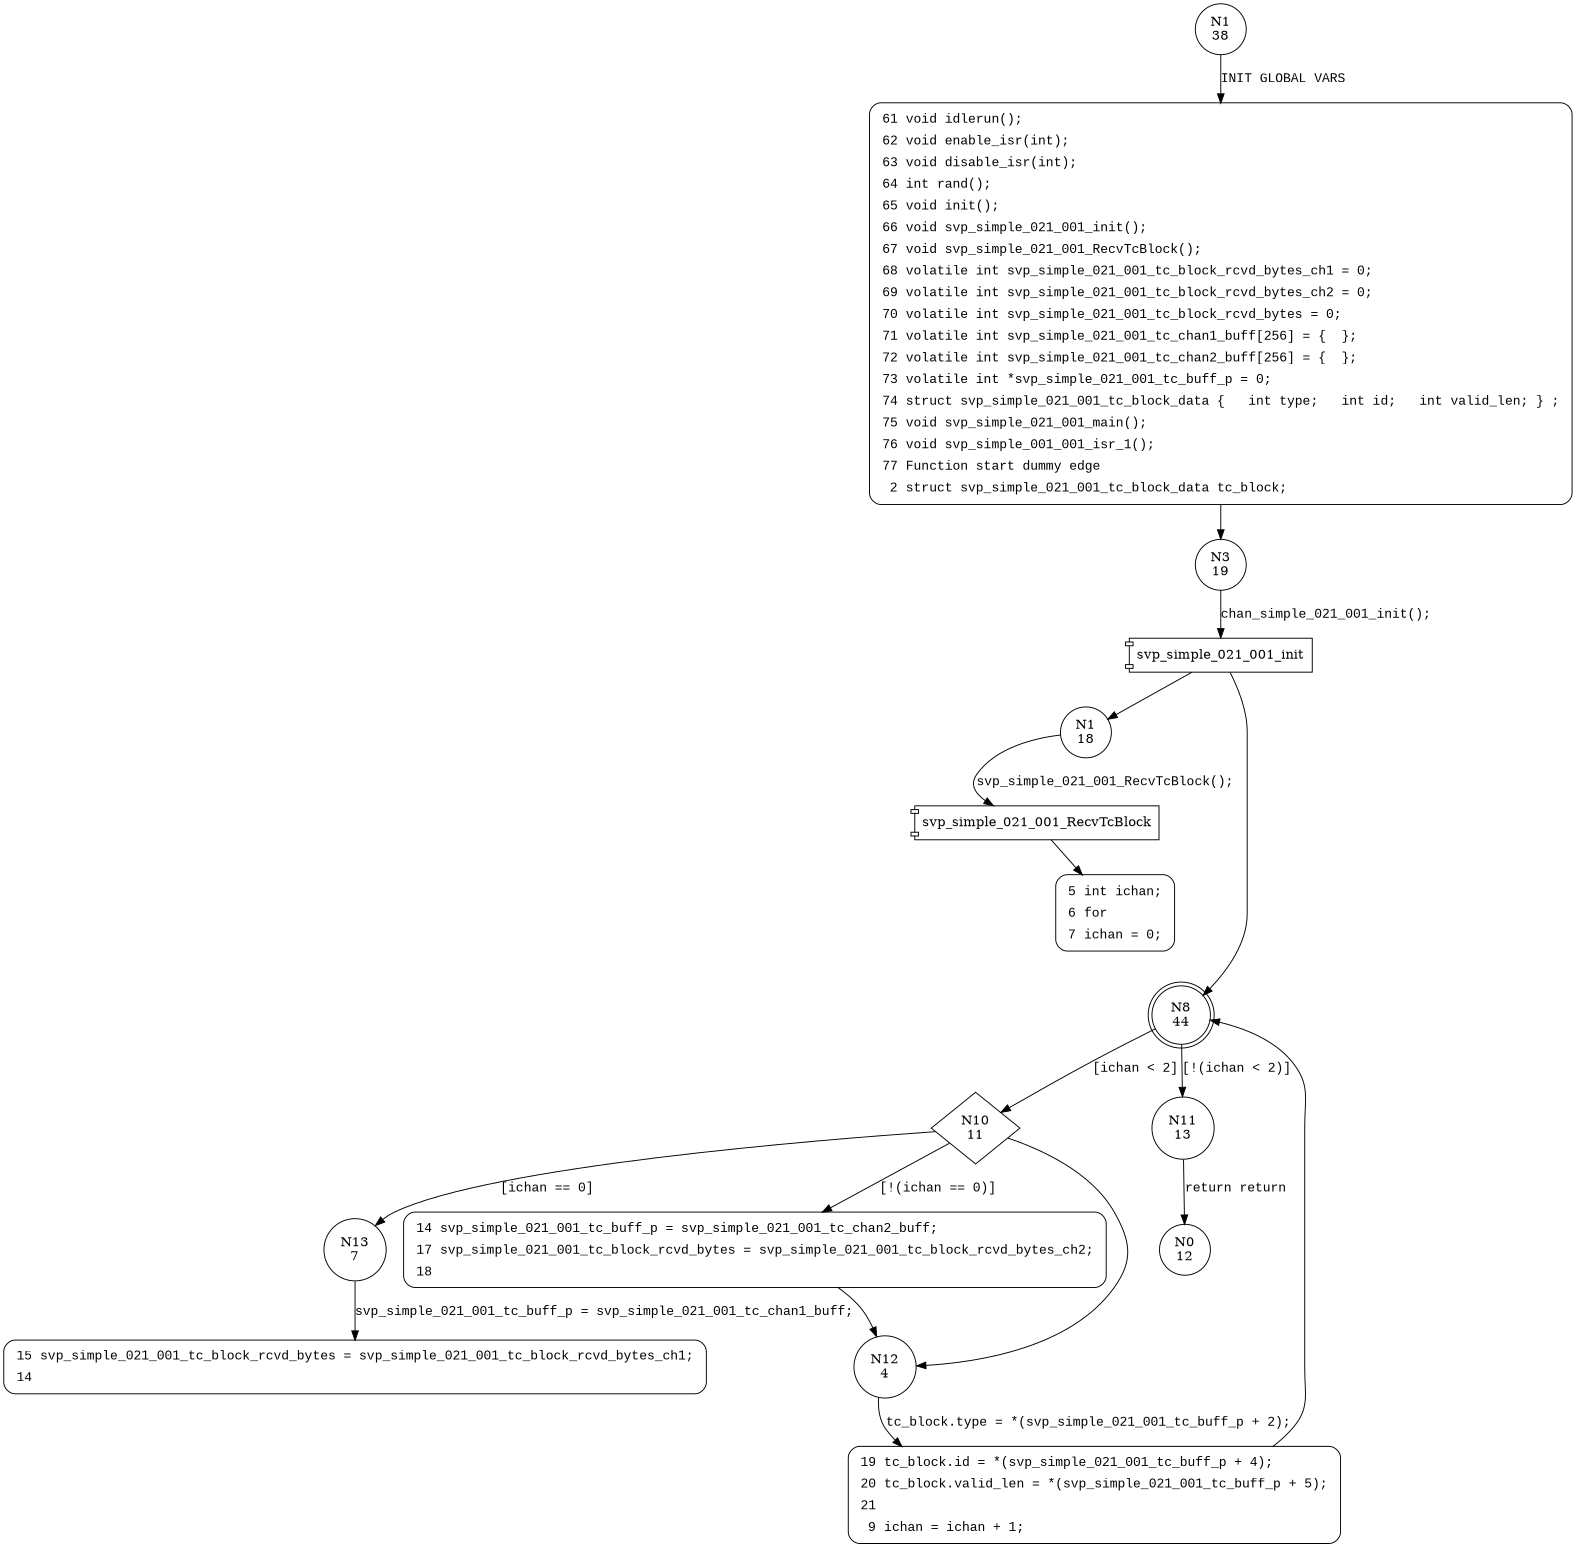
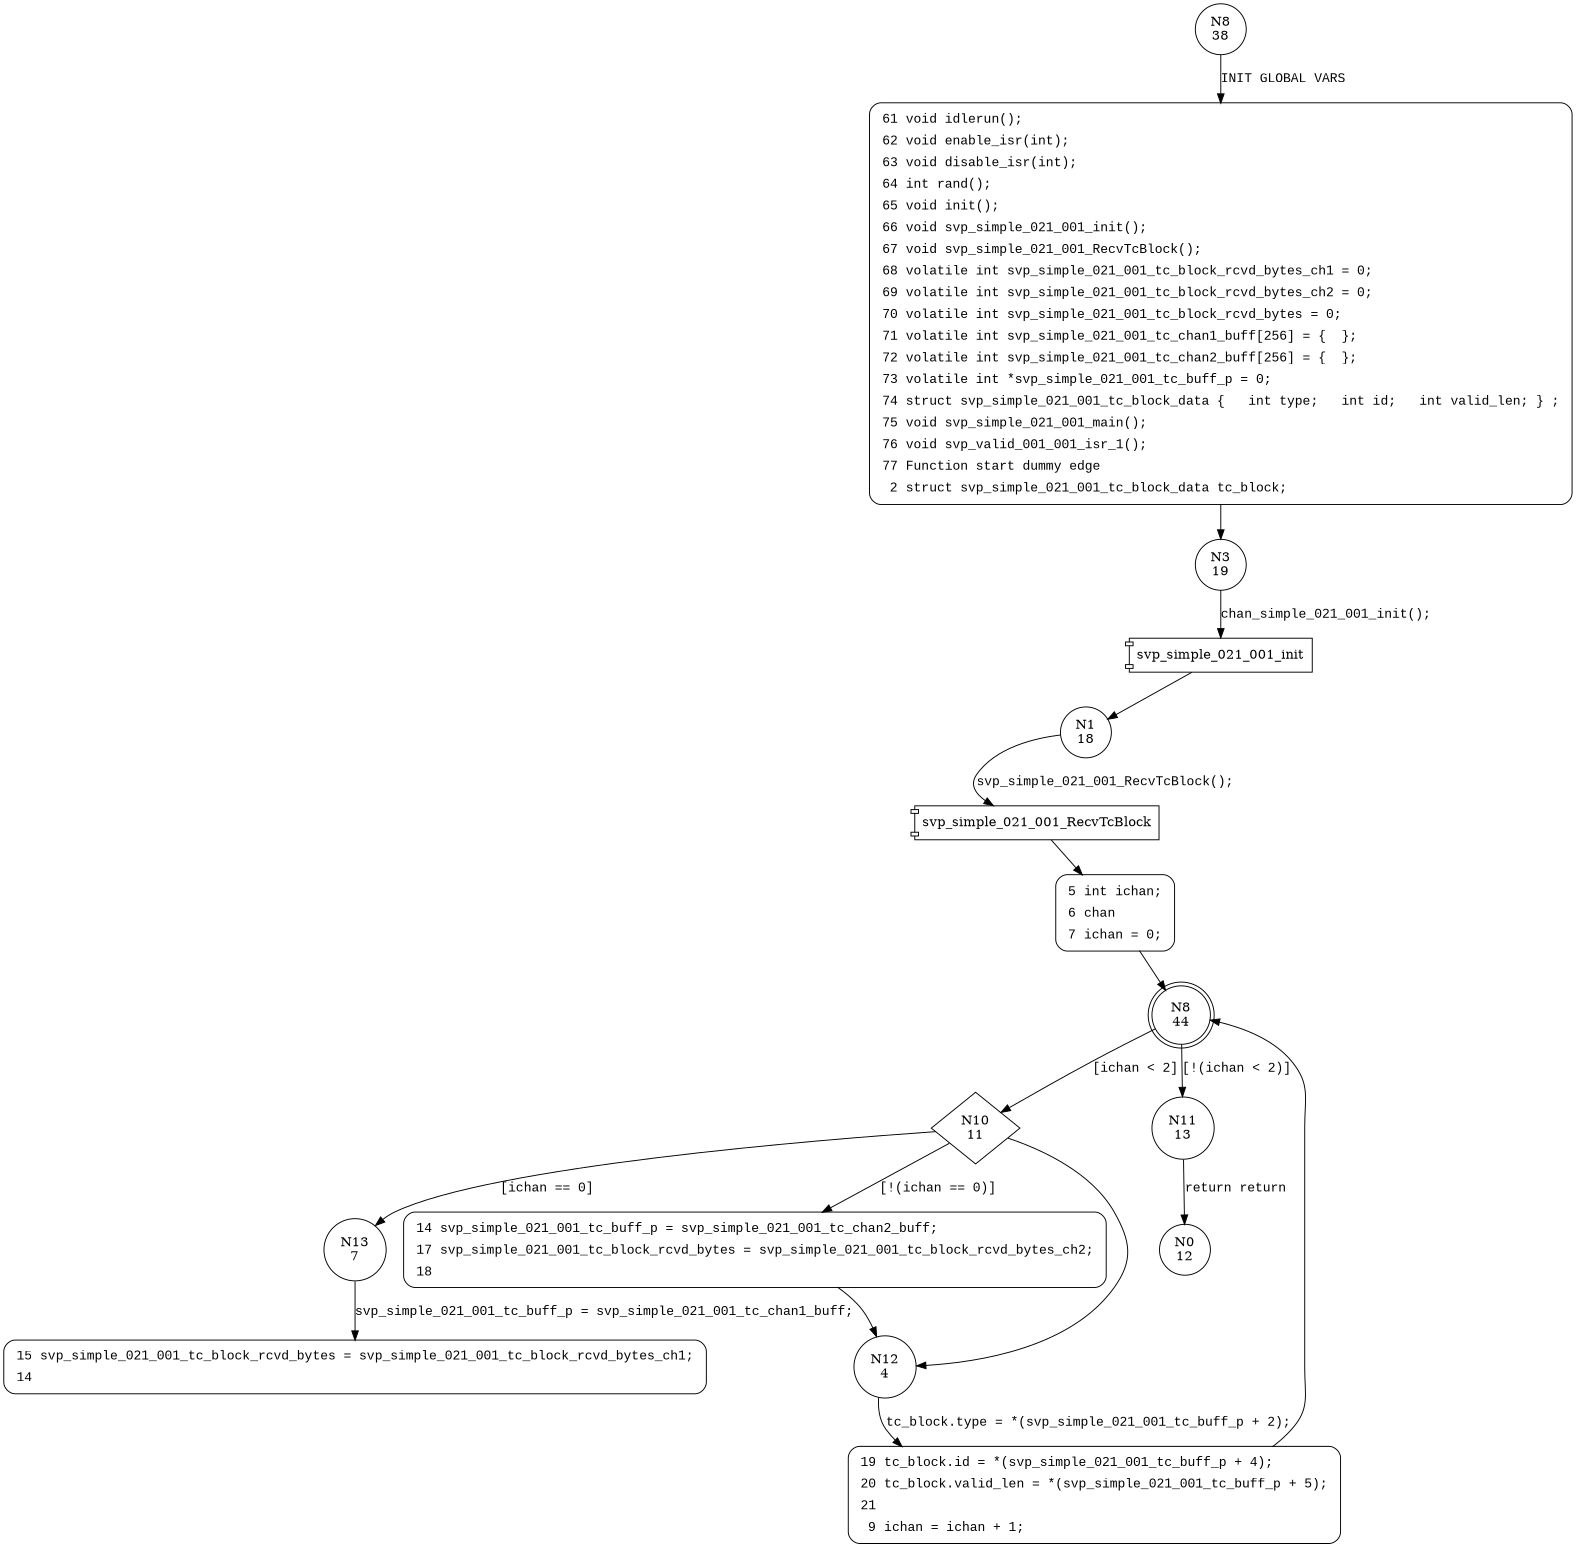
node "N1 38": label "N1 38" -> "N8 38"
node "61": text "void svp_simple_001_001_isr_1();" -> "void svp_valid_001_001_isr_1();"
edge "svp_simple_021_001_init" -> "N8 44": now "5" -> "N8 44"
node "5": text "for" -> "chan"
